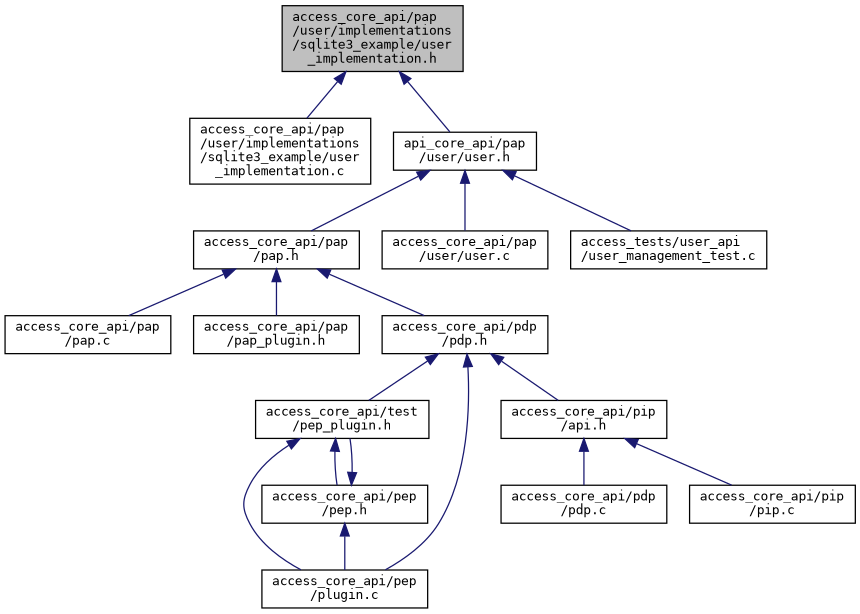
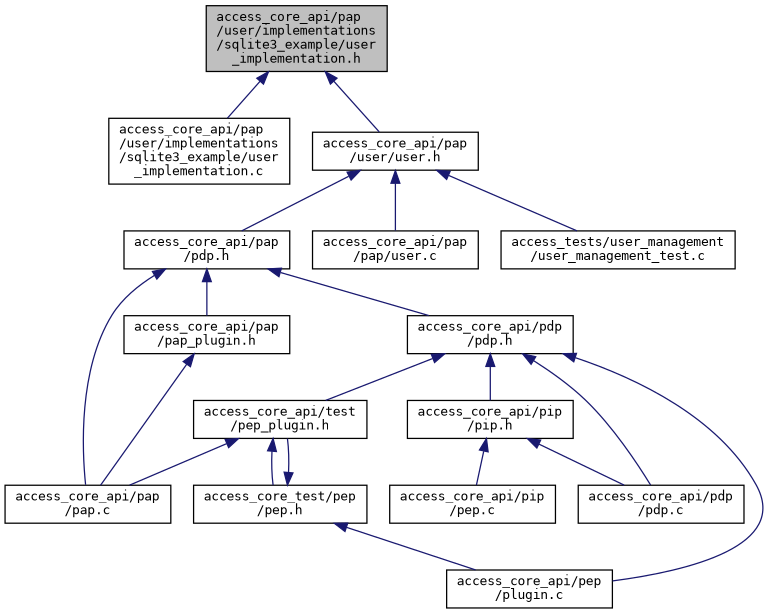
node "api_core_api/pap /user/user.h": label "api_core_api/pap /user/user.h" -> "access_core_api/pap /user/user.h"
node "access_core_api/pap /pap.h": label "access_core_api/pap /pap.h" -> "access_core_api/pap /pdp.h"
node "access_core_api/pap /user/user.c": label "access_core_api/pap /user/user.c" -> "access_core_api/pap /pap/user.c"
node "access_tests/user_api /user_management_test.c": label "access_tests/user_api /user_management_test.c" -> "access_tests/user_management /user_management_test.c"
edge "access_core_api/pdp /pdp.c" -> "access_core_api/pdp /pdp.h": added
node "access_core_api/pip /api.h": label "access_core_api/pip /api.h" -> "access_core_api/pip /pip.h"
edge "access_core_api/pap /pap.c" -> "access_core_api/pap /pap_plugin.h": added
node "access_core_api/pep /pep.h": label "access_core_api/pep /pep.h" -> "access_core_test/pep /pep.h"
node "access_core_api/pip /pip.c": label "access_core_api/pip /pip.c" -> "access_core_api/pip /pep.c"
edge "access_core_api/pep /plugin.c" -> "access_core_api/test /pep_plugin.h": now "access_core_api/pap /pap.c" -> "access_core_api/test /pep_plugin.h"
